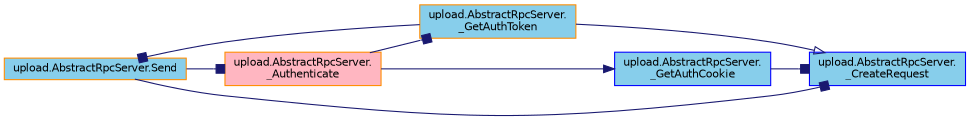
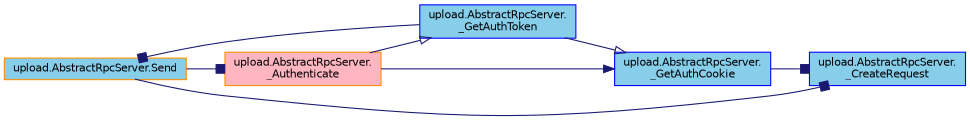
node "upload.AbstractRpcServer. _GetAuthToken": color darkorange -> blue
edge "upload.AbstractRpcServer. _GetAuthToken" -> "upload.AbstractRpcServer. _CreateRequest": now "upload.AbstractRpcServer. _GetAuthToken" -> "upload.AbstractRpcServer. _GetAuthCookie"
edge "upload.AbstractRpcServer. _Authenticate" -> "upload.AbstractRpcServer. _GetAuthToken": arrowhead box -> onormal
